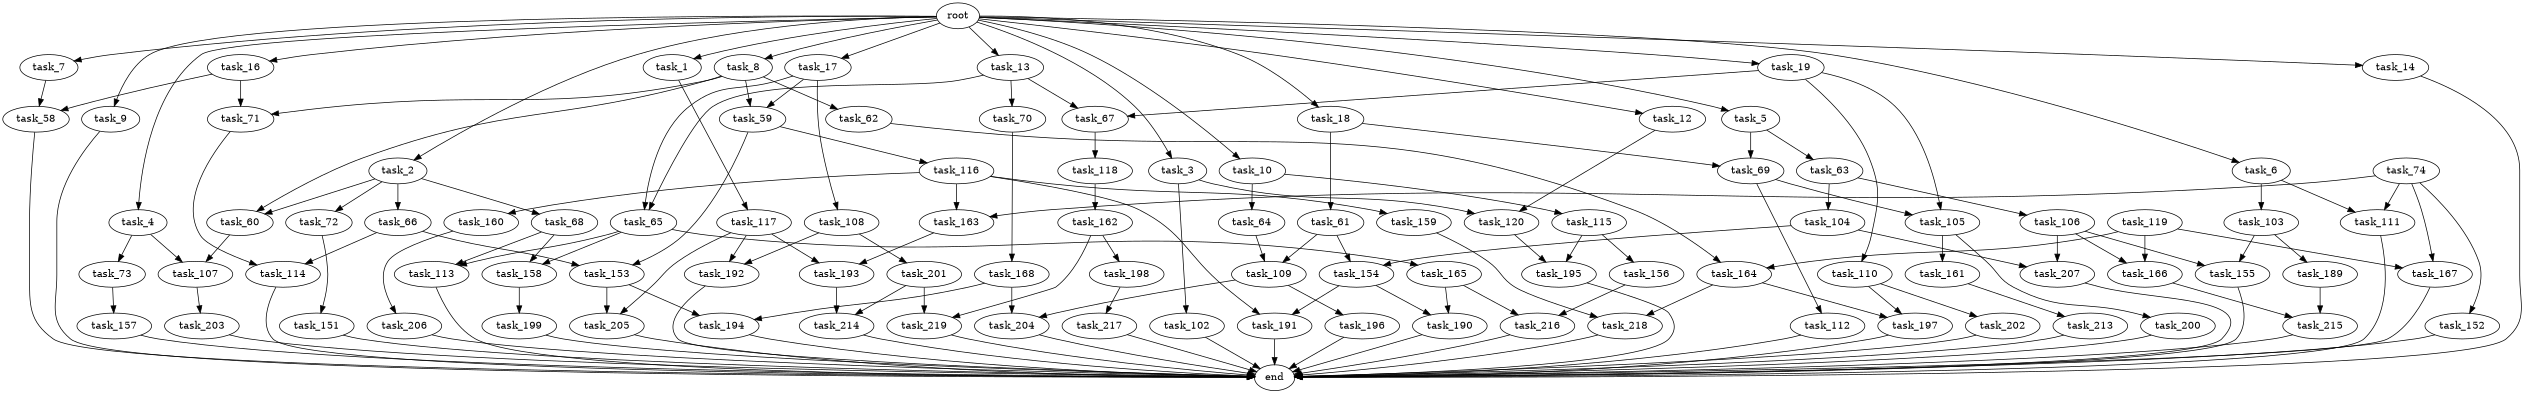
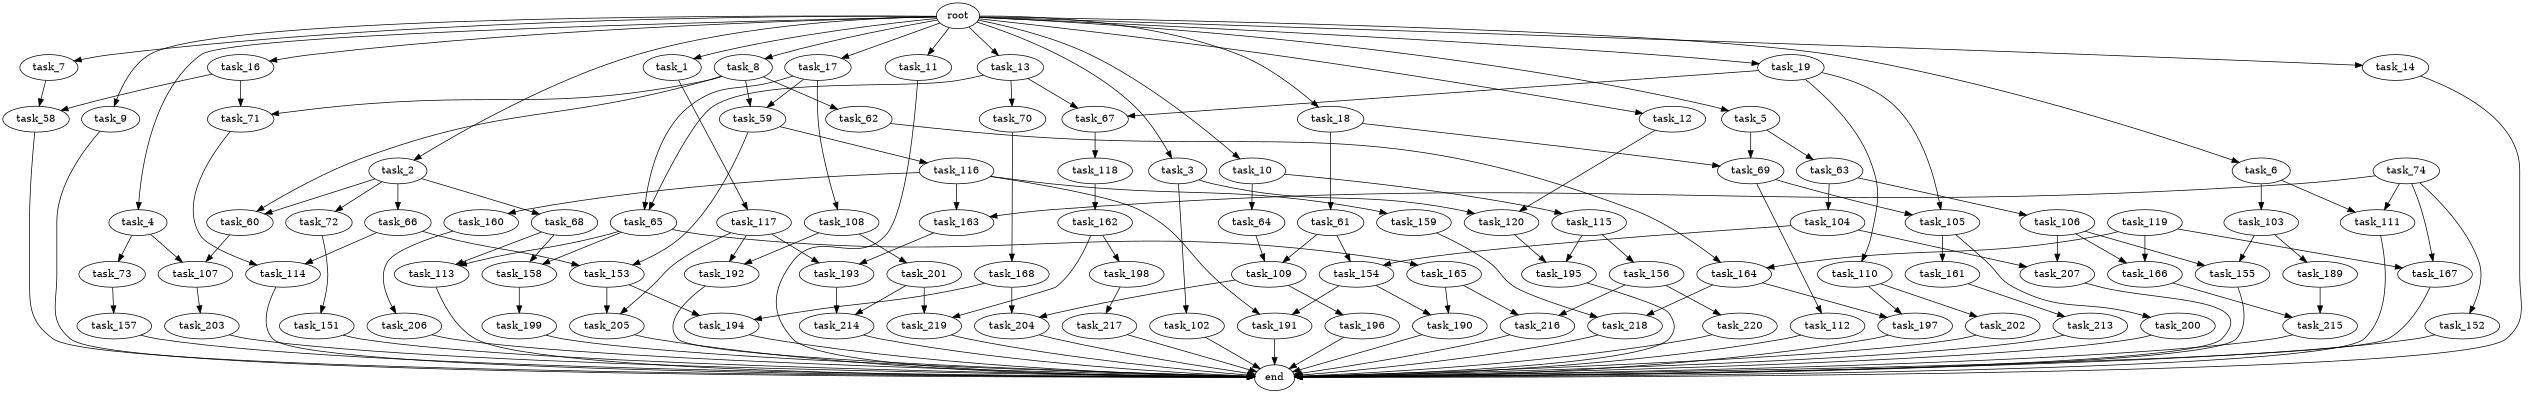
node "task_11": added
node "task_220": added
